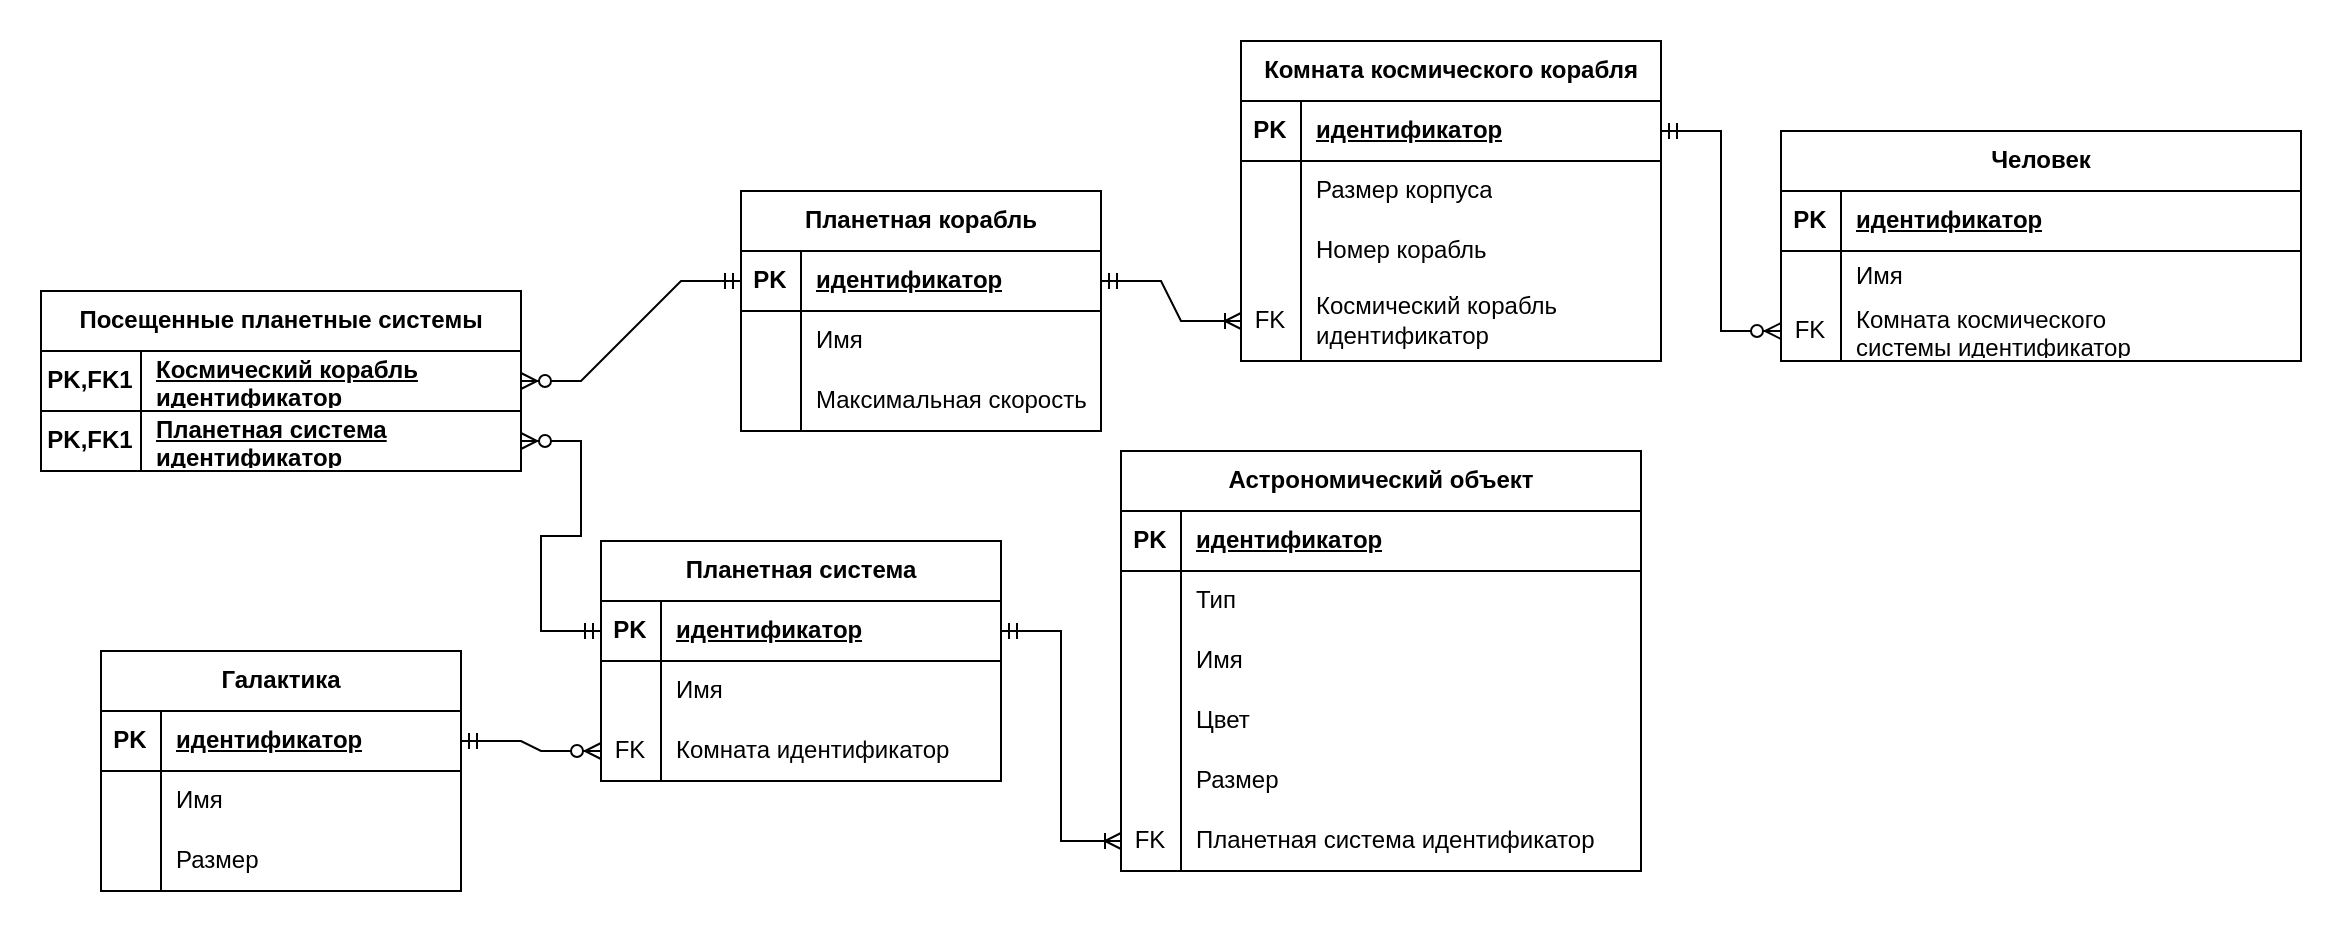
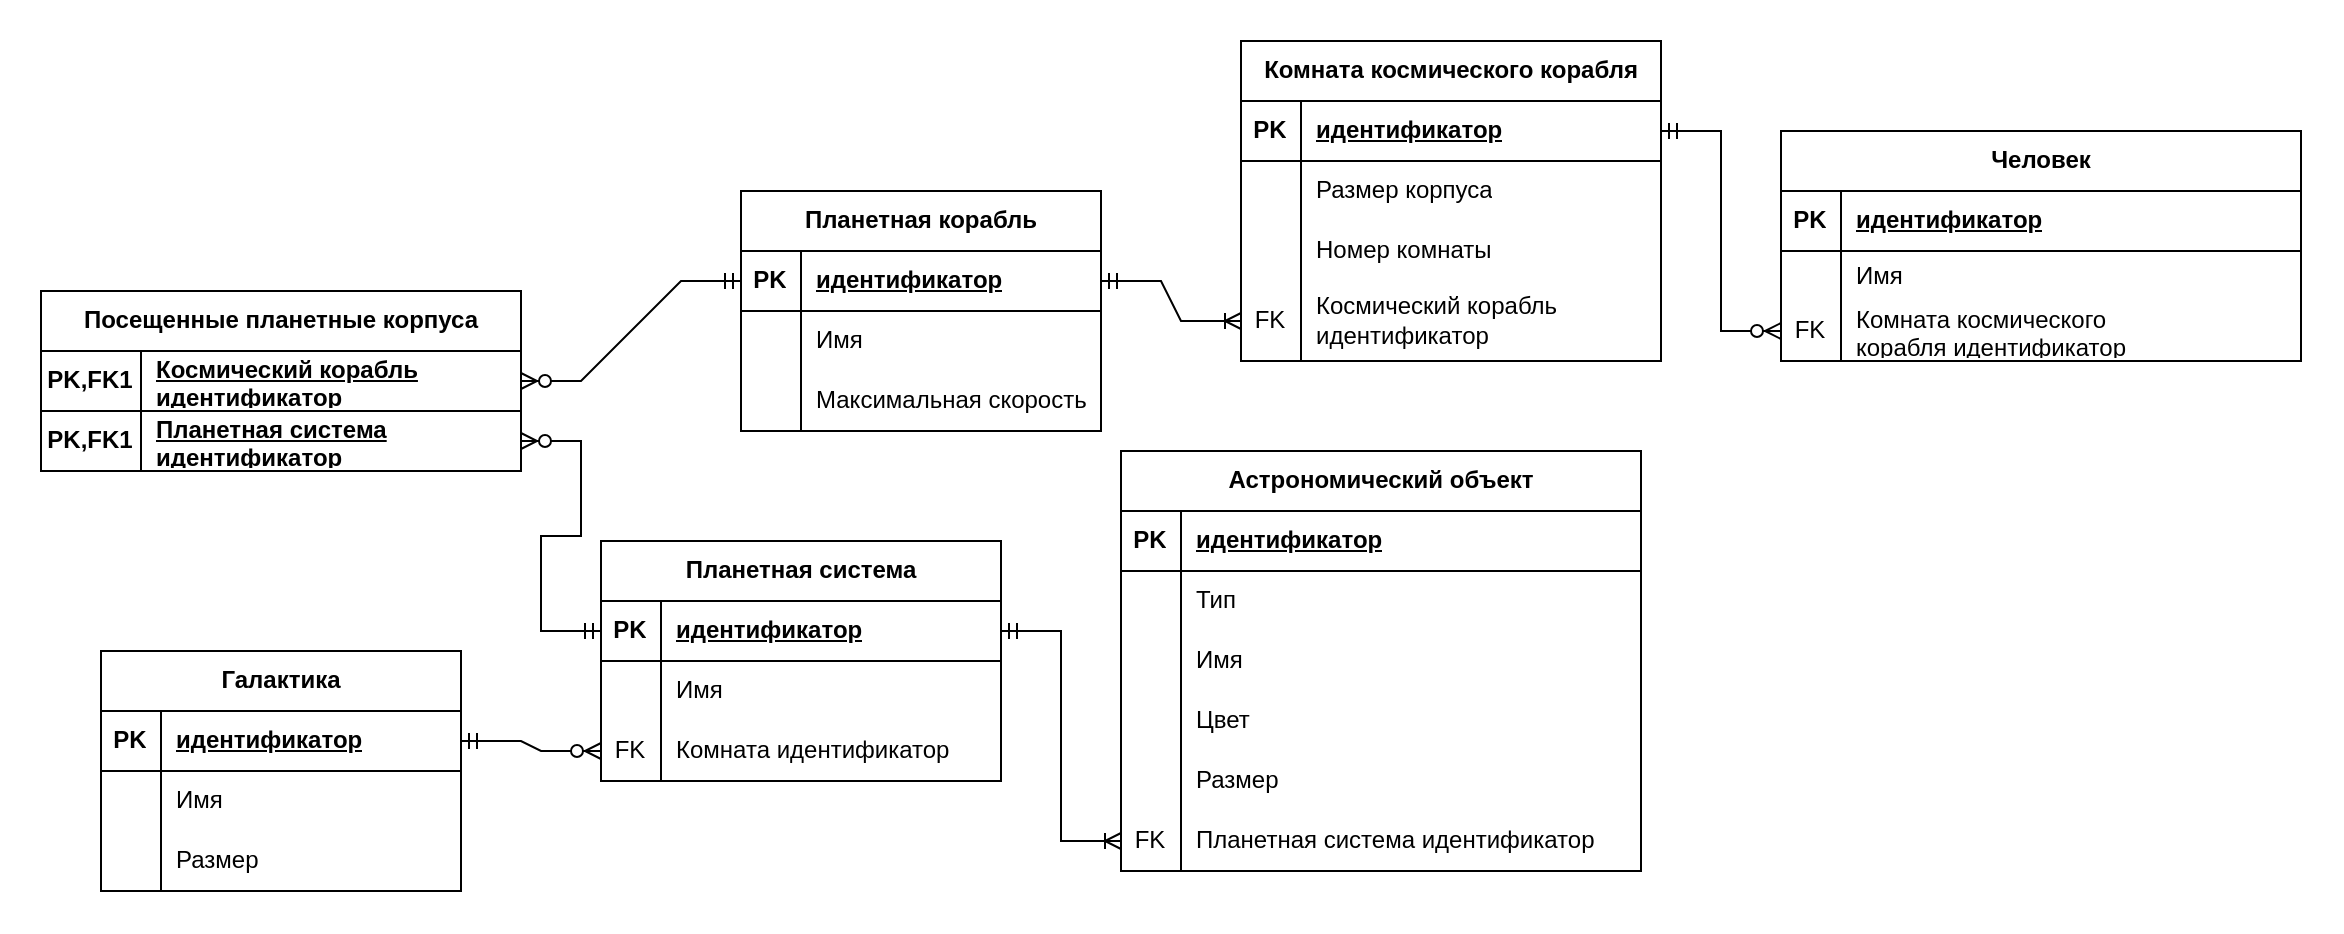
node "Номер корабль": label "Номер корабль" -> "Номер комнаты"
node "Посещенные планетные системы": label "Посещенные планетные системы" -> "Посещенные планетные корпуса"
node "Комната космического системы идентификатор": label "Комната космического системы идентификатор" -> "Комната космического корабля идентификатор"
